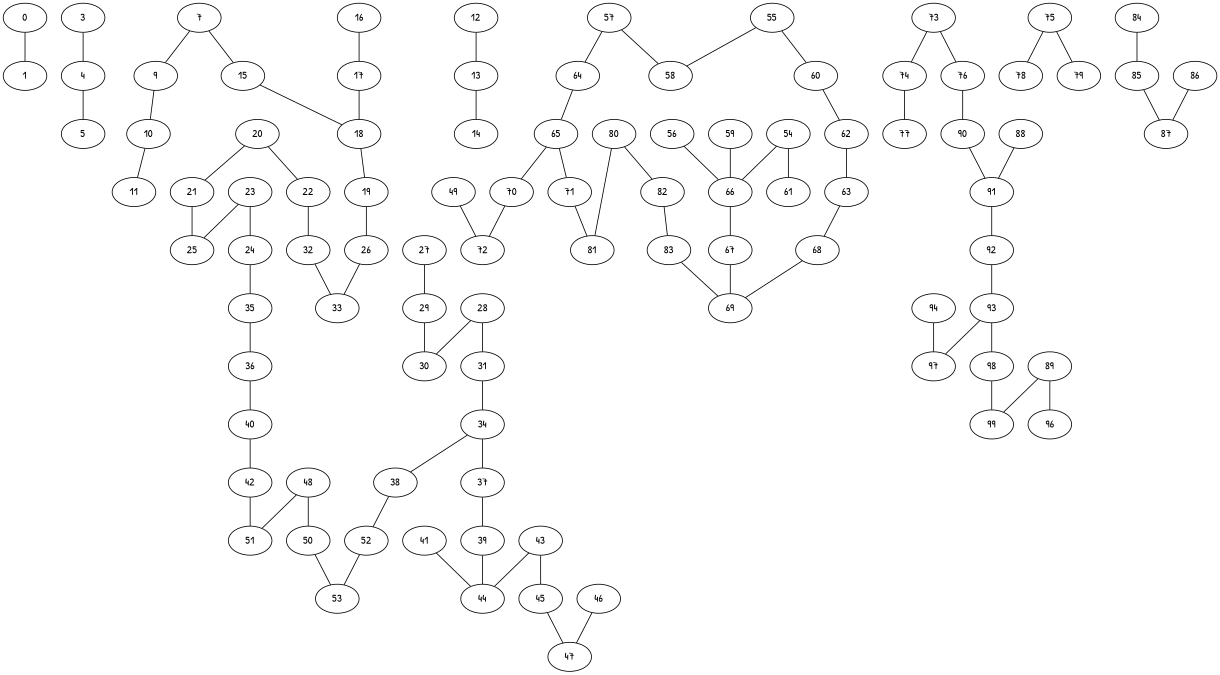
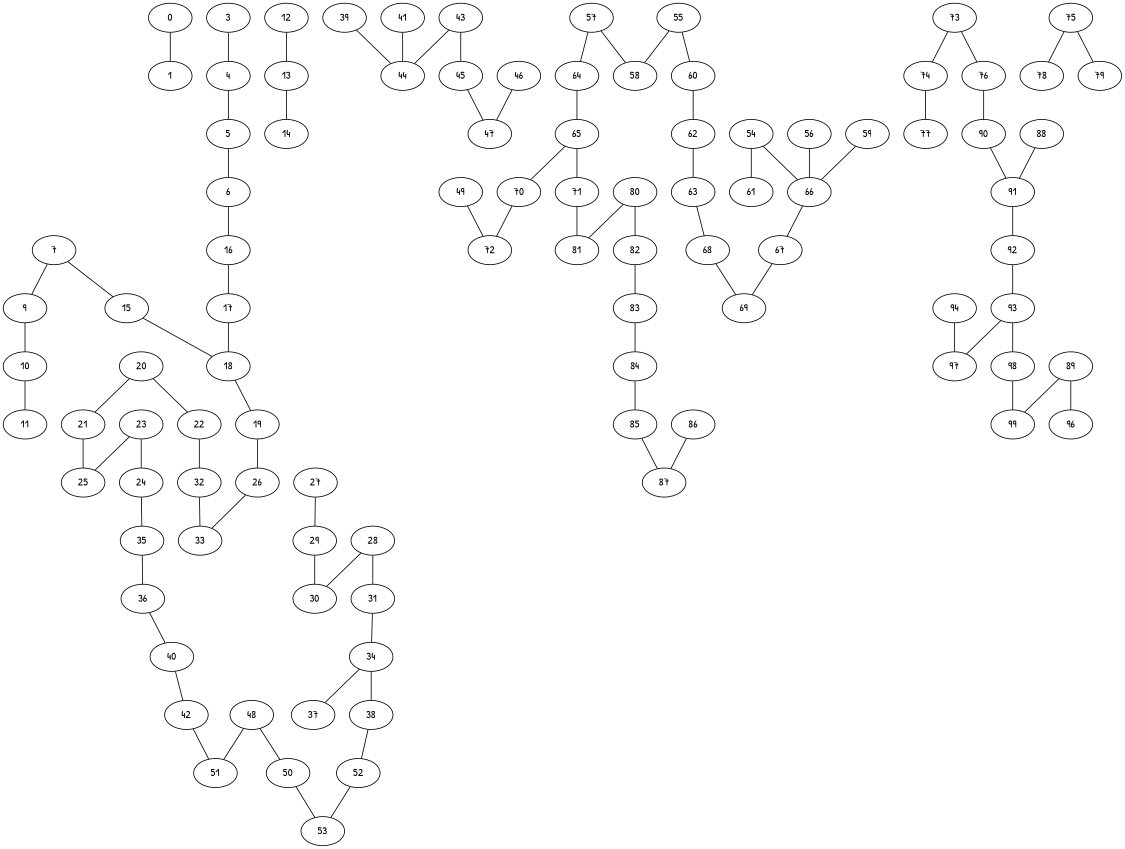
node "6": added
edge "83" -- "69": now "83" -- "84"
edge "37" -- "39": removed
